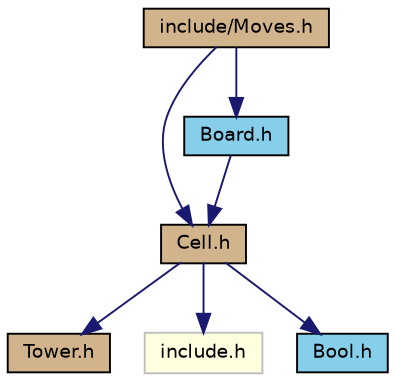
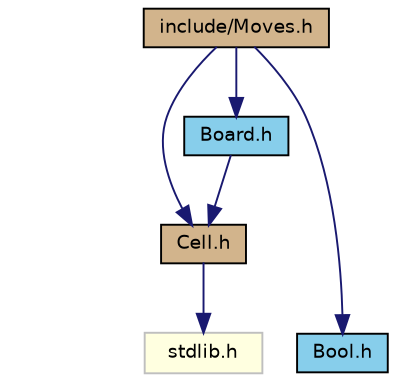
edge "Cell.h" -> "Bool.h": now "include/Moves.h" -> "Bool.h"
node "Tower.h": removed
node "include.h": label "include.h" -> "stdlib.h"
